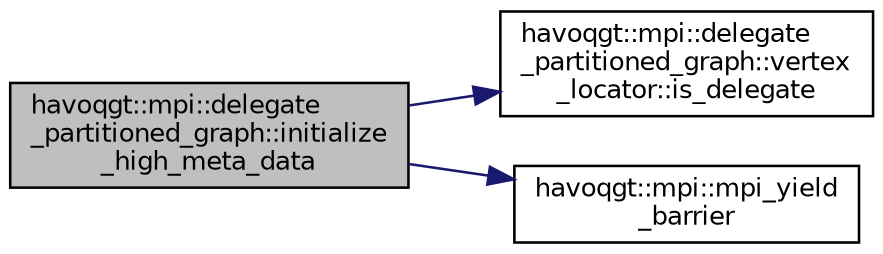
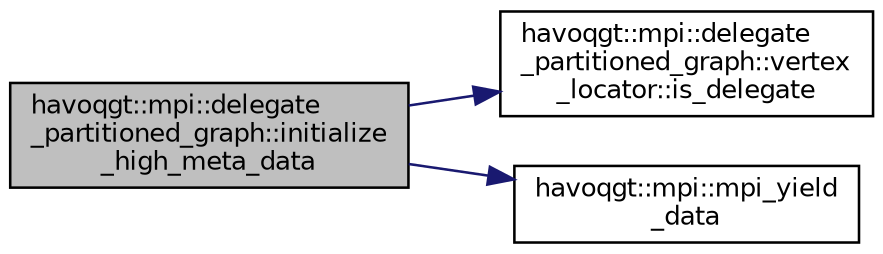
node "havoqgt::mpi::mpi_yield _barrier": label "havoqgt::mpi::mpi_yield _barrier" -> "havoqgt::mpi::mpi_yield _data"
